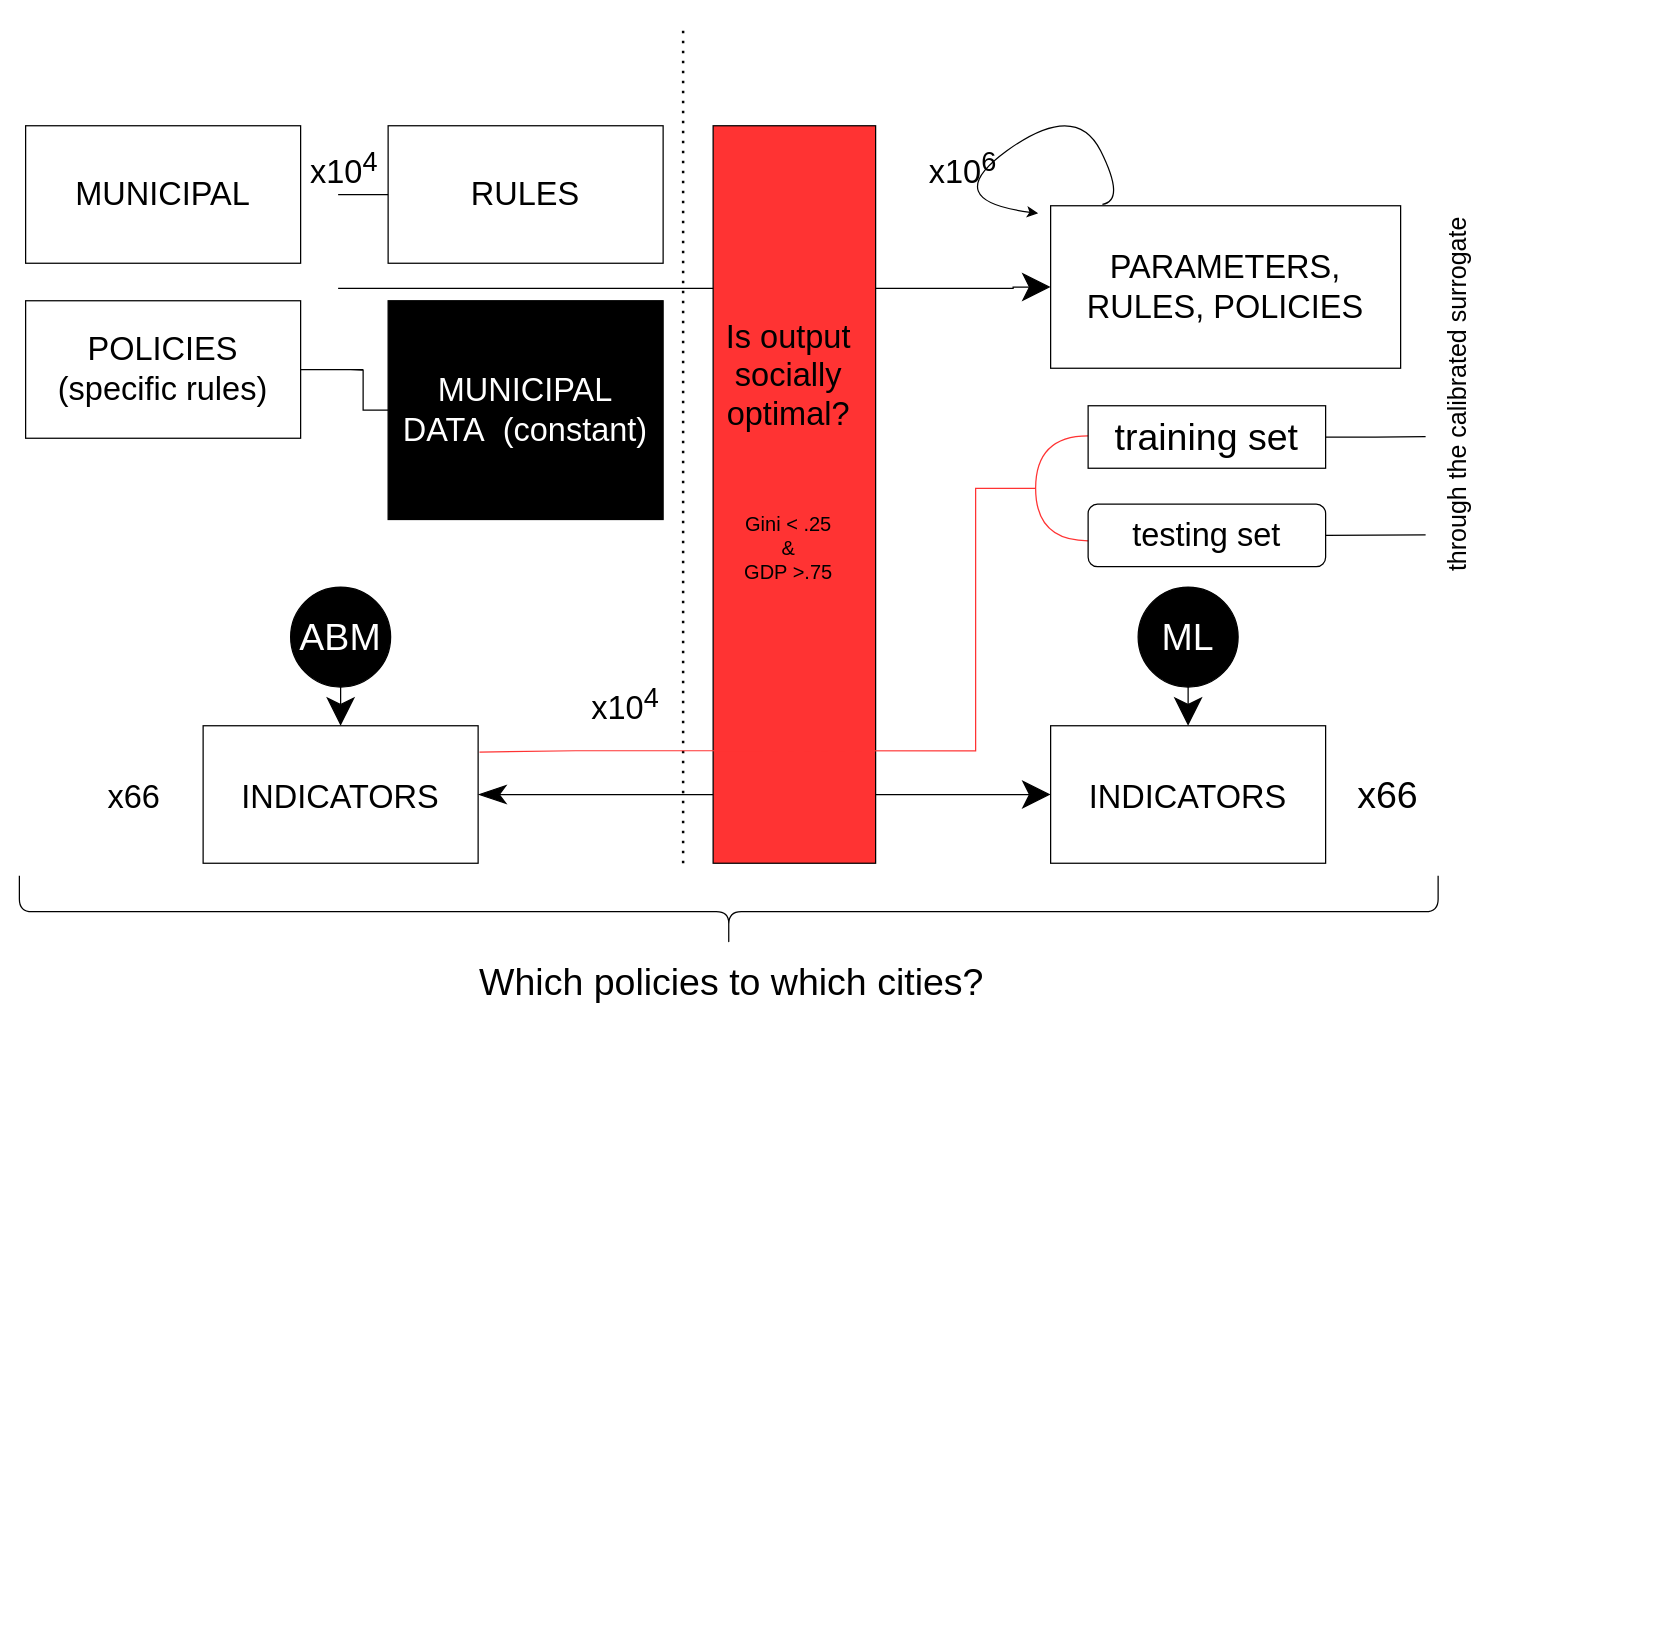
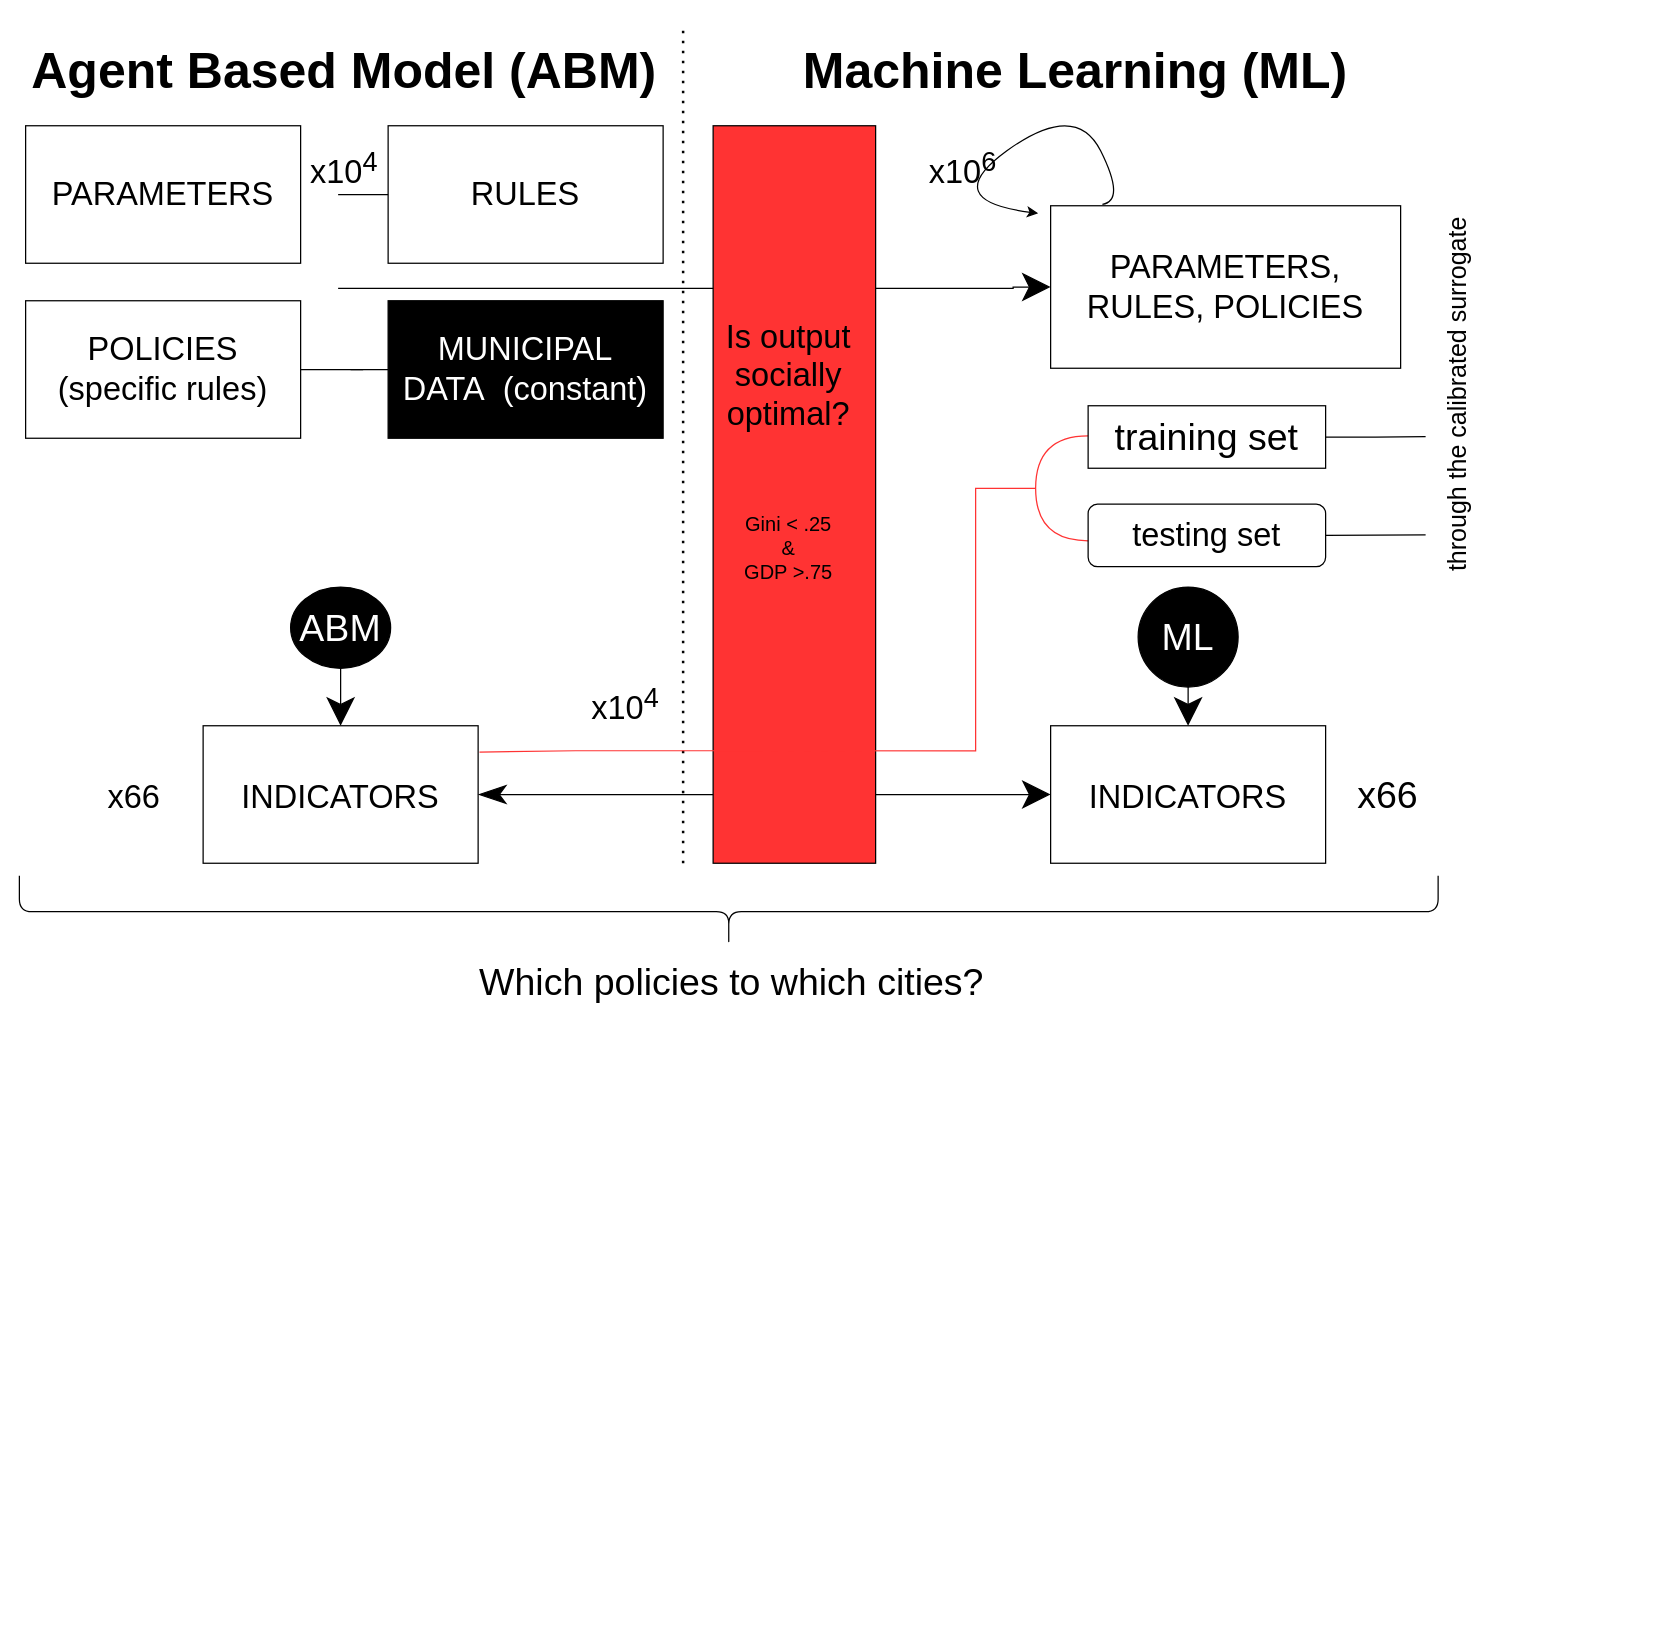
node "Agent Based Model (ABM)": added
node "Machine Learning (ML)": added
node "MUNICIPAL": label "MUNICIPAL" -> "PARAMETERS"
node "MUNICIPAL DATA (constant)": size 275x219 -> 275x138
node "ABM": size 100x100 -> 100x81
